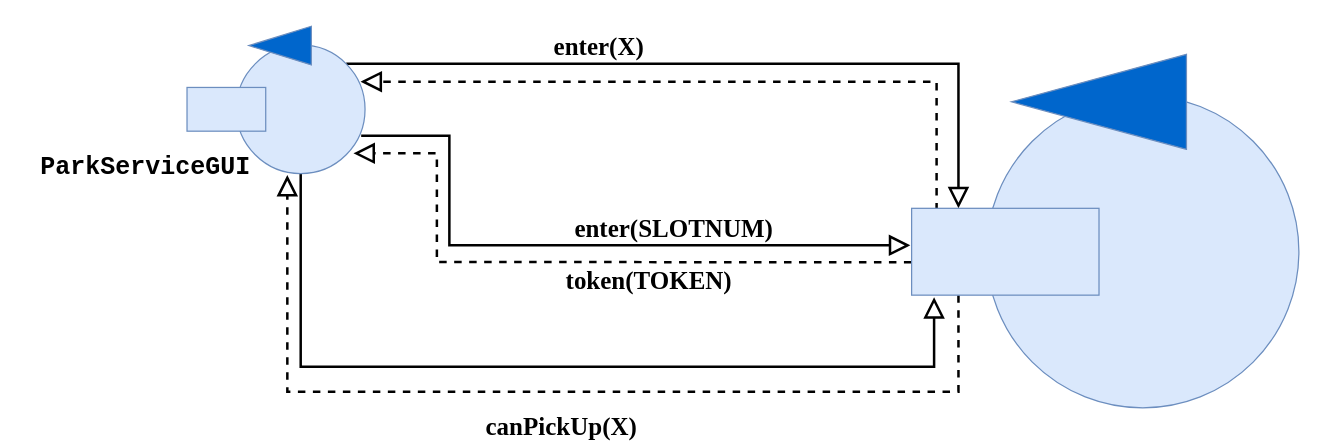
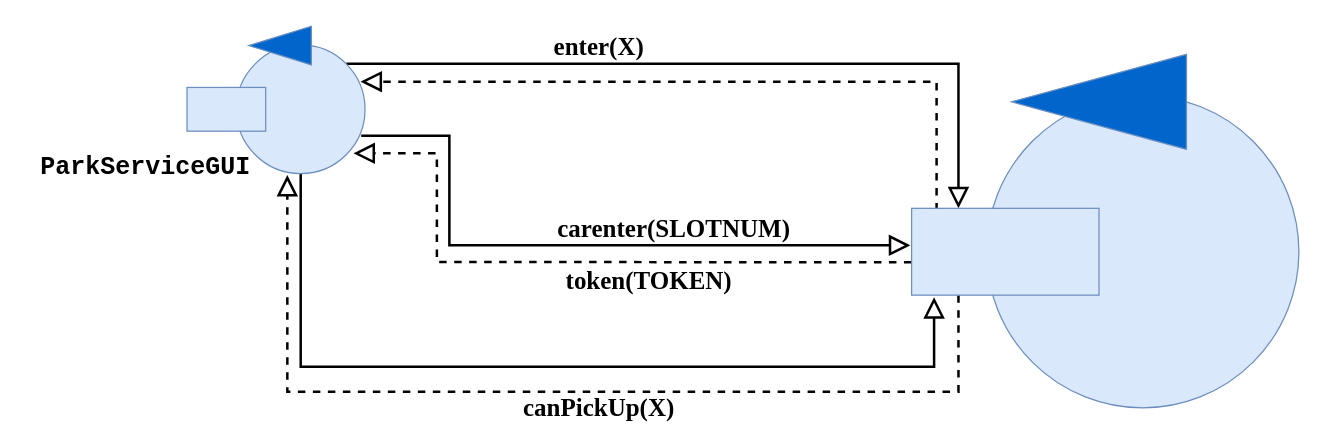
node "enter(SLOTNUM)": label "enter(SLOTNUM)" -> "carenter(SLOTNUM)"
node "canPickUp(X)": moved (562, 425) -> (599, 406)
